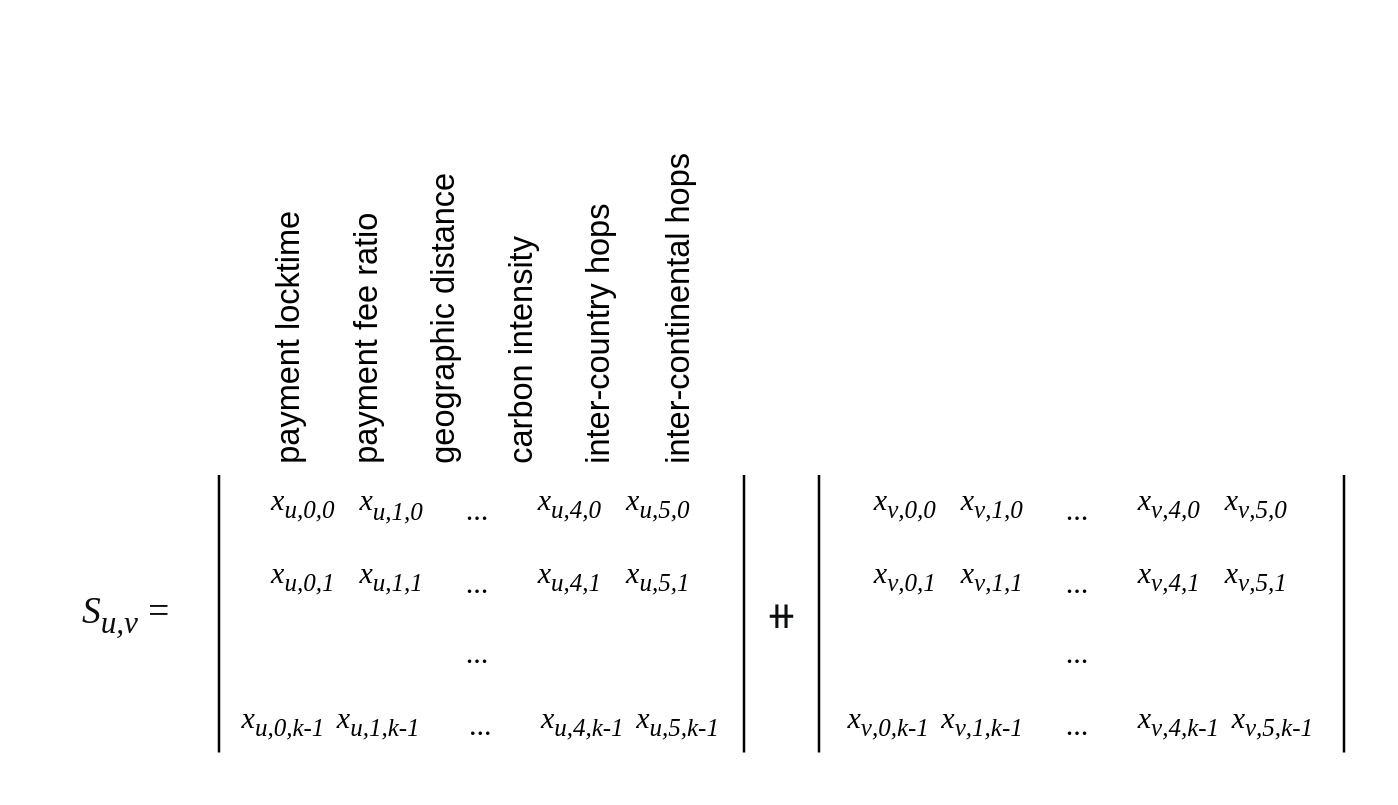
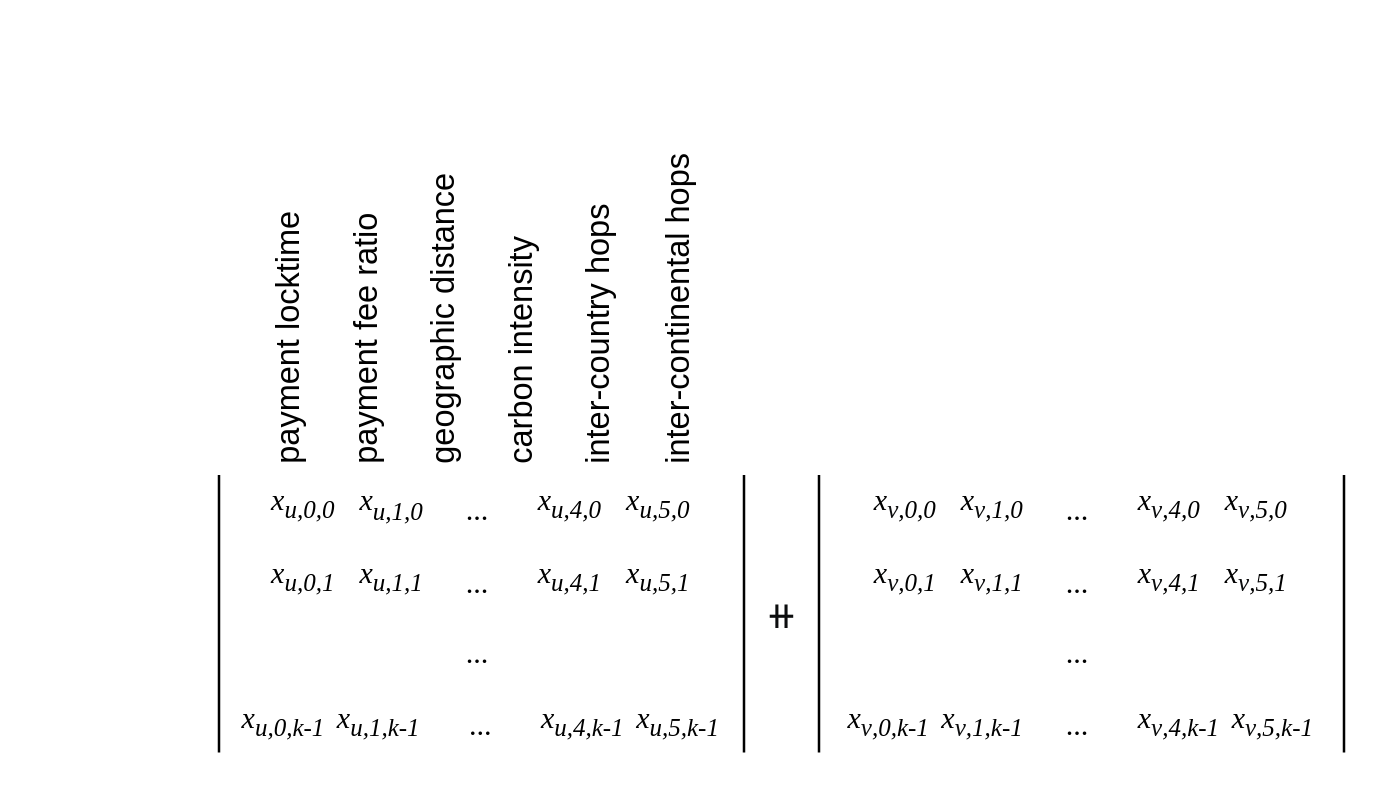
node "Su,v =": removed
